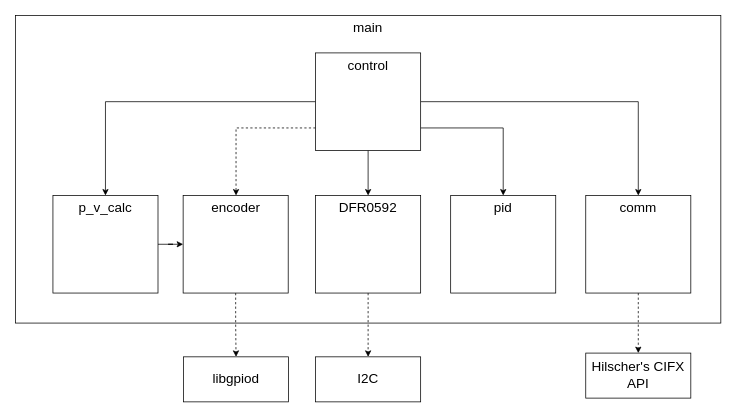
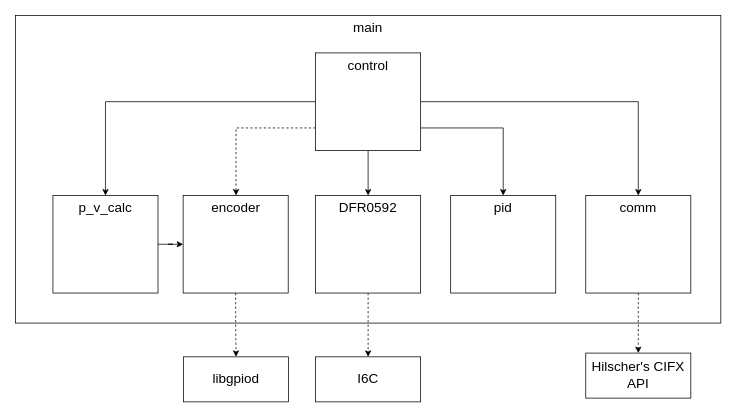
node "I2C": label "I2C" -> "I6C"
